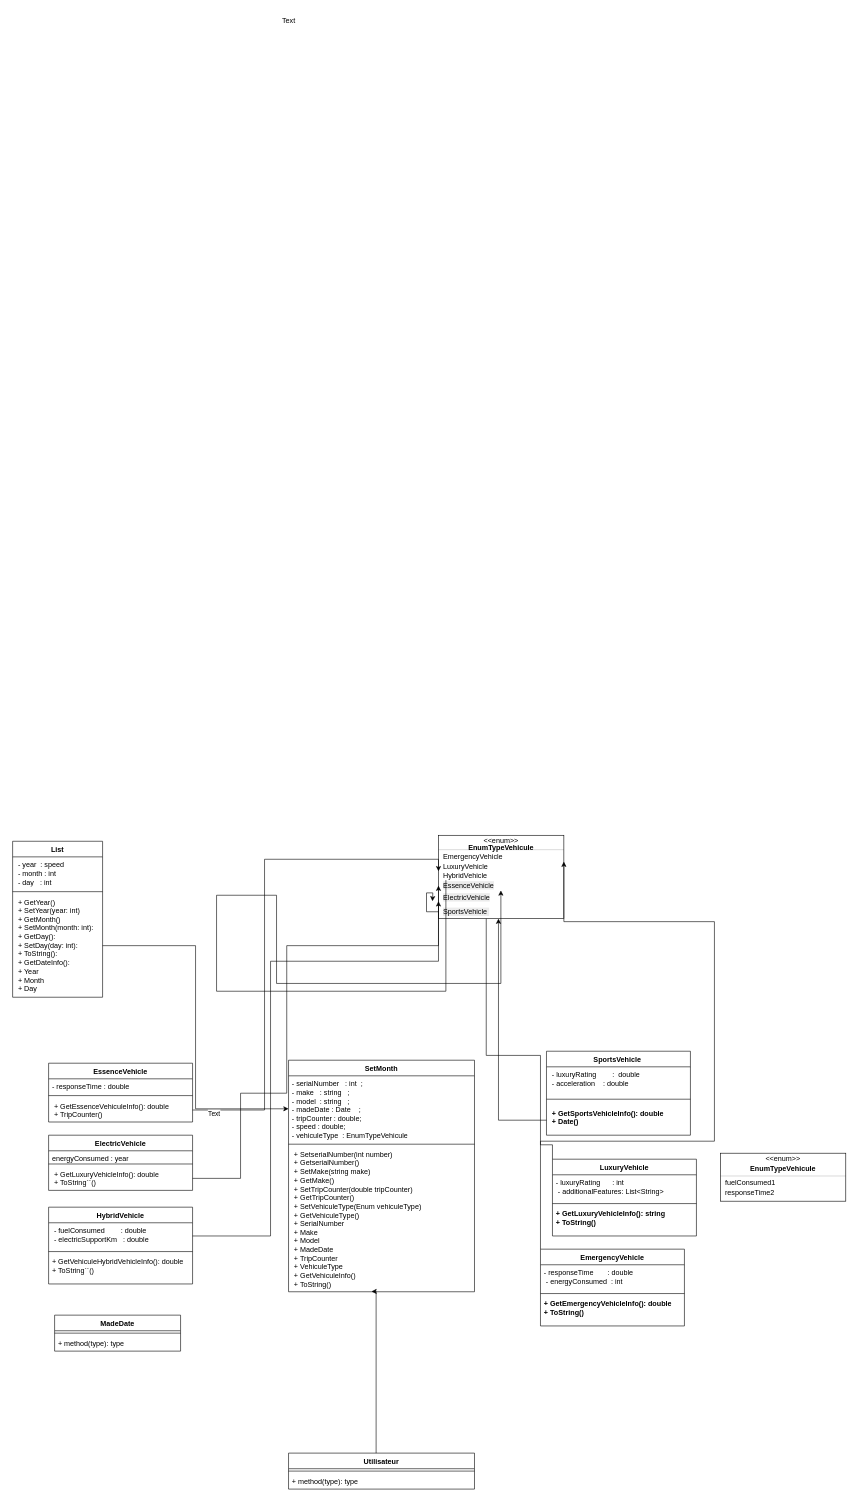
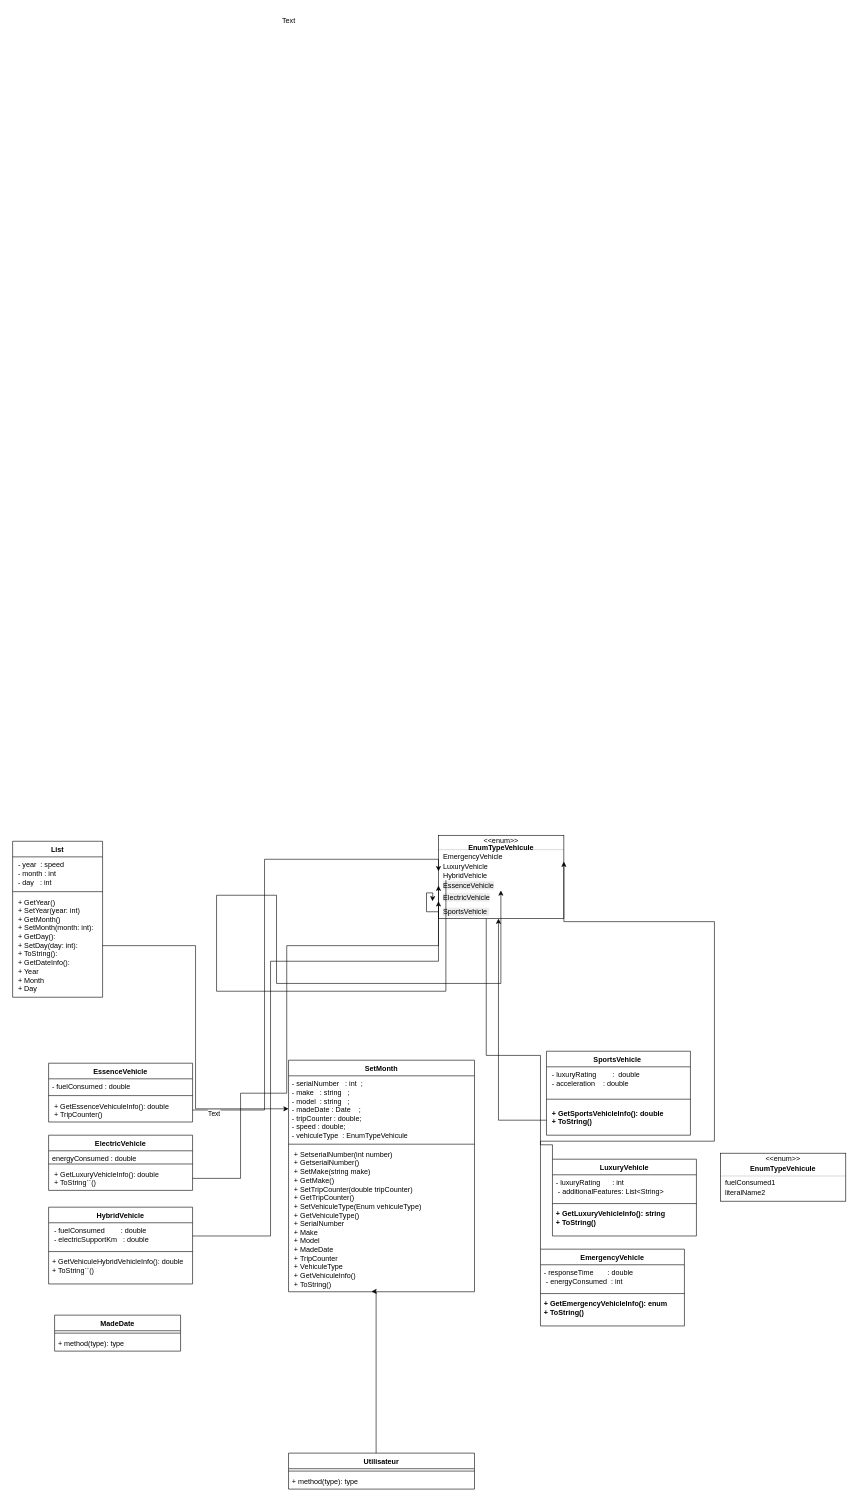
node "- responseTime : double": label "- responseTime : double" -> "- fuelConsumed : double"
node "+ GetSportsVehicleInfo(): double + Date()": label "+ GetSportsVehicleInfo(): double + Date()" -> "+ GetSportsVehicleInfo(): double + ToString()"
node "energyConsumed : year": label "energyConsumed : year" -> "energyConsumed : double"
node "responseTime2": label "responseTime2" -> "literalName2"
node "+ GetEmergencyVehicleInfo(): double + ToString()": label "+ GetEmergencyVehicleInfo(): double + ToString()" -> "+ GetEmergencyVehicleInfo(): enum + ToString()"
